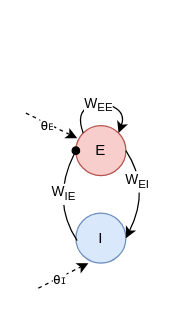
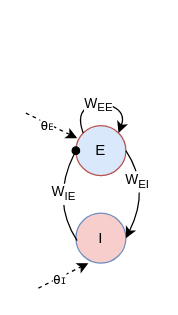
node "E": fillcolor #f8cecc -> #dae8fc
node "I": fillcolor #dae8fc -> #f8cecc
